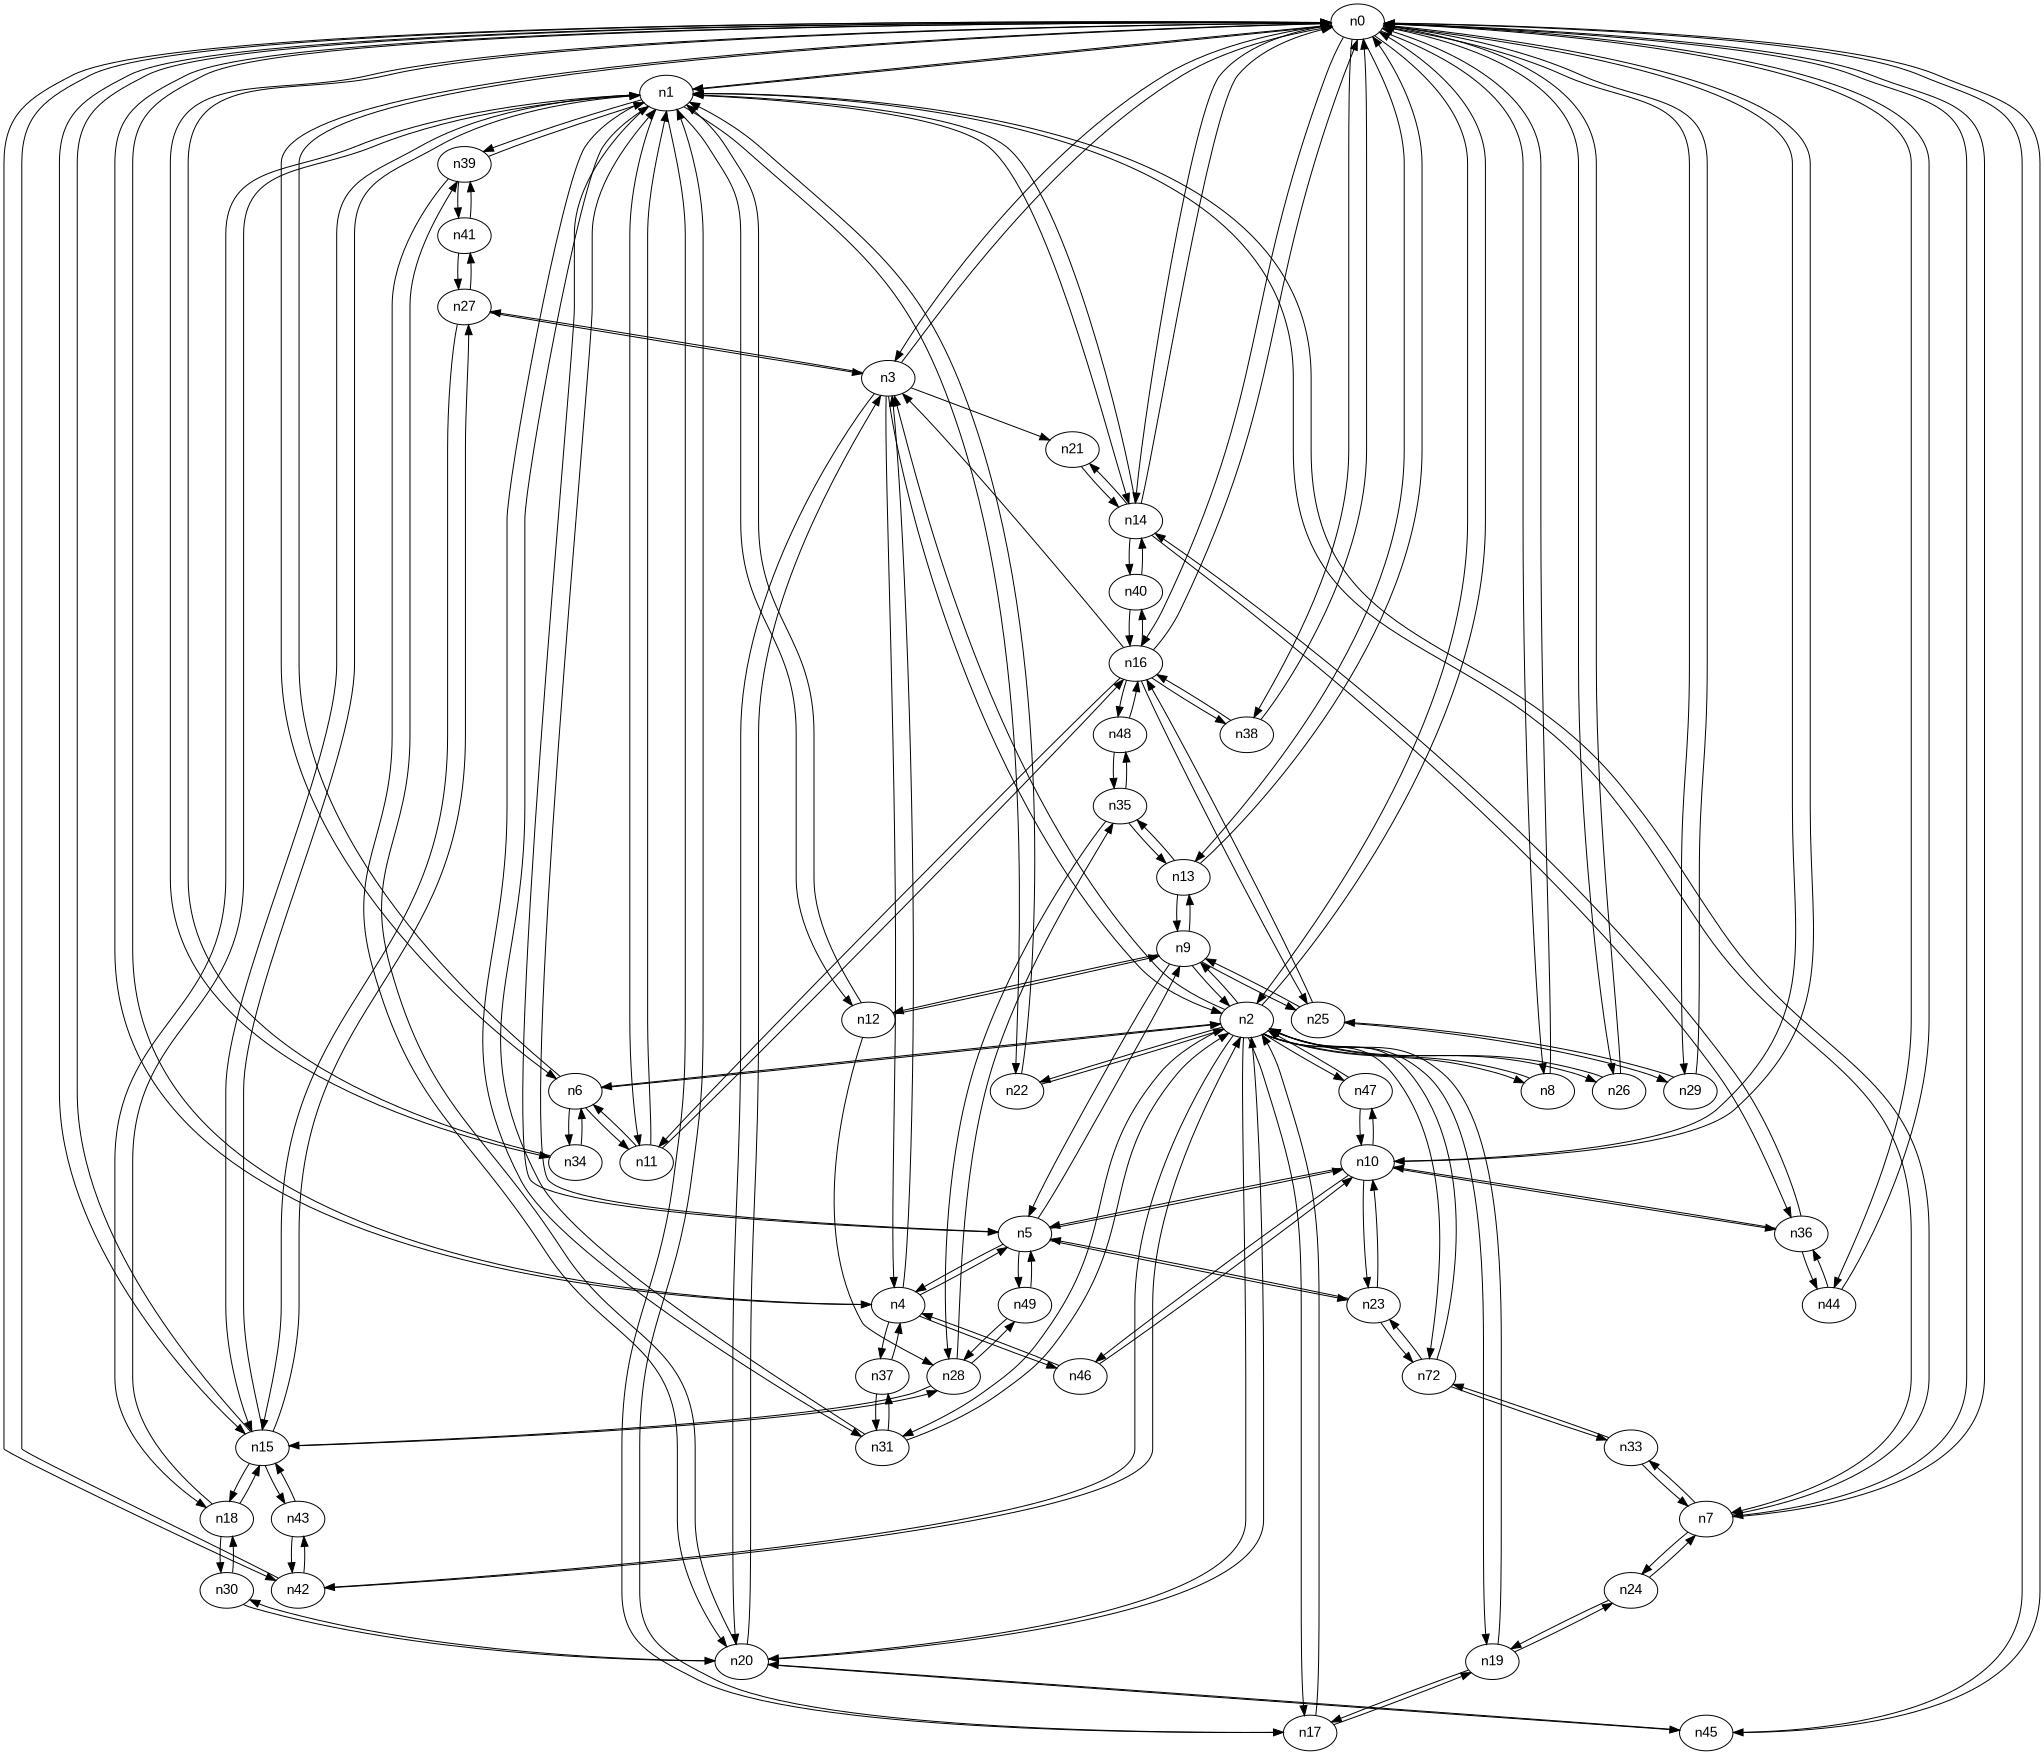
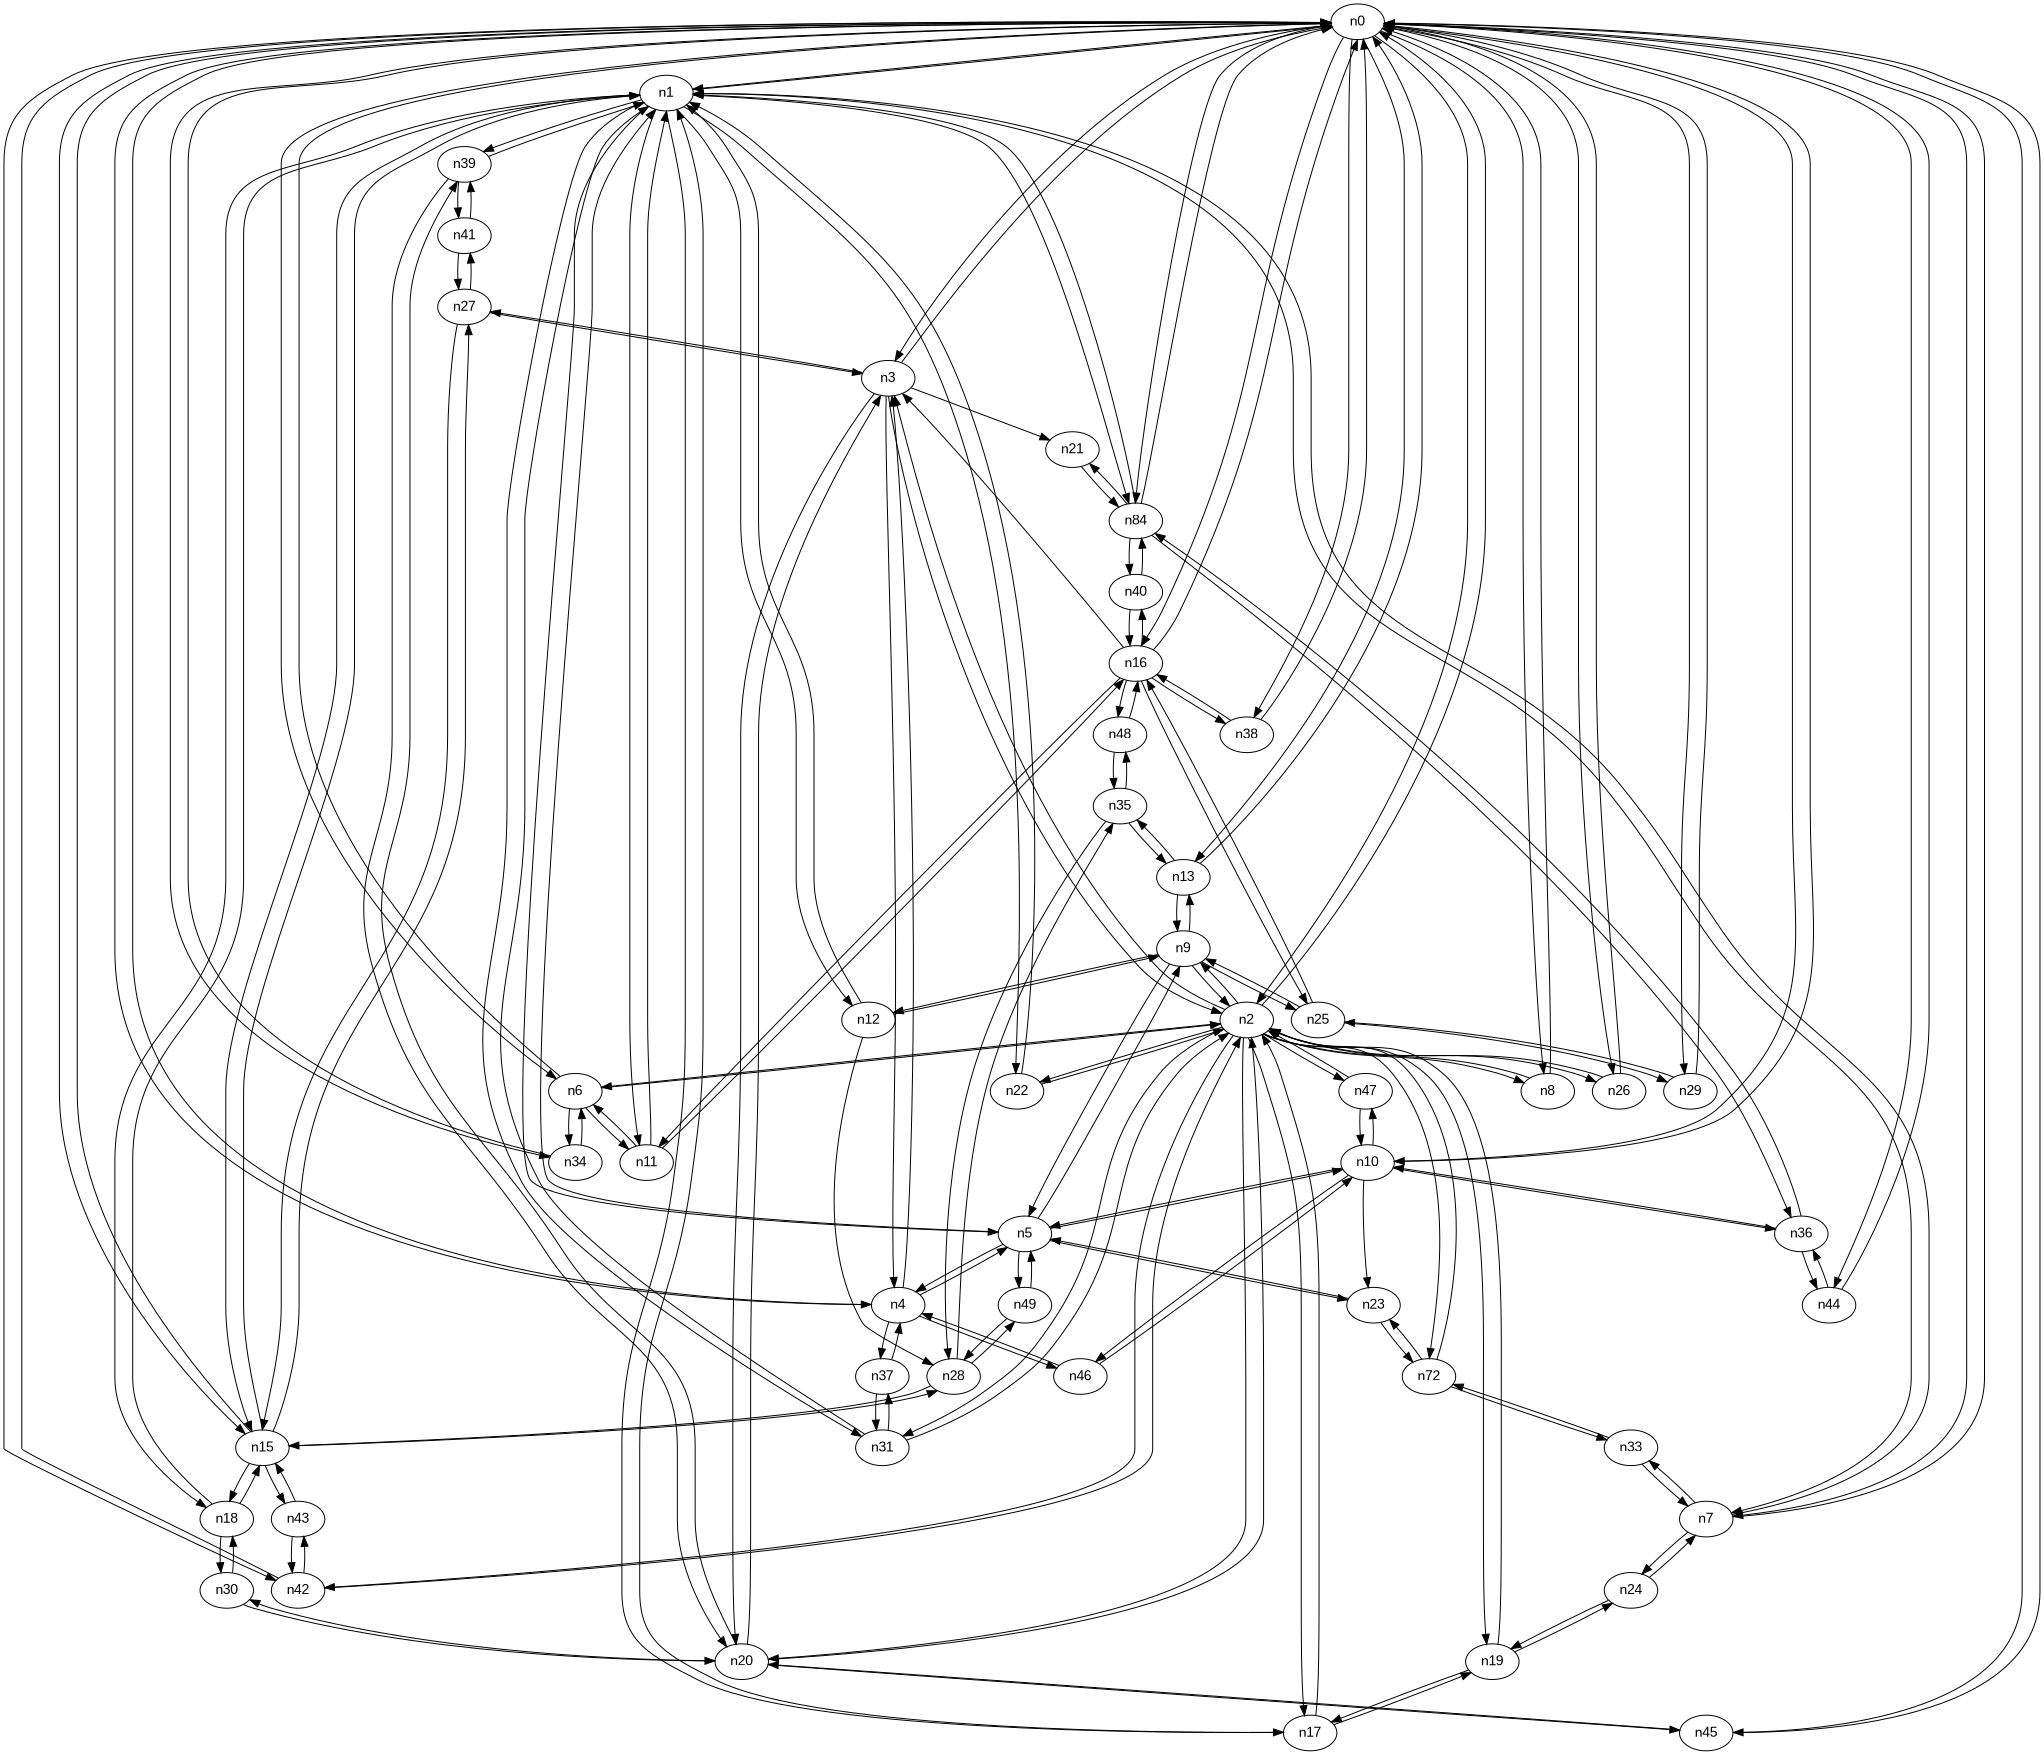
node "n14": label "n14" -> "n84"
edge "n23" -> "n10": removed
